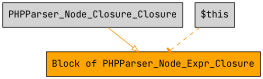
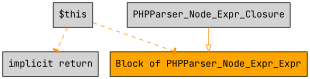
node "PHPParser_Node_Closure_Closure": label "PHPParser_Node_Closure_Closure" -> "PHPParser_Node_Expr_Closure"
node "implicit return": added
node "Block of PHPParser_Node_Expr_Closure": label "Block of PHPParser_Node_Expr_Closure" -> "Block of PHPParser_Node_Expr_Expr"
